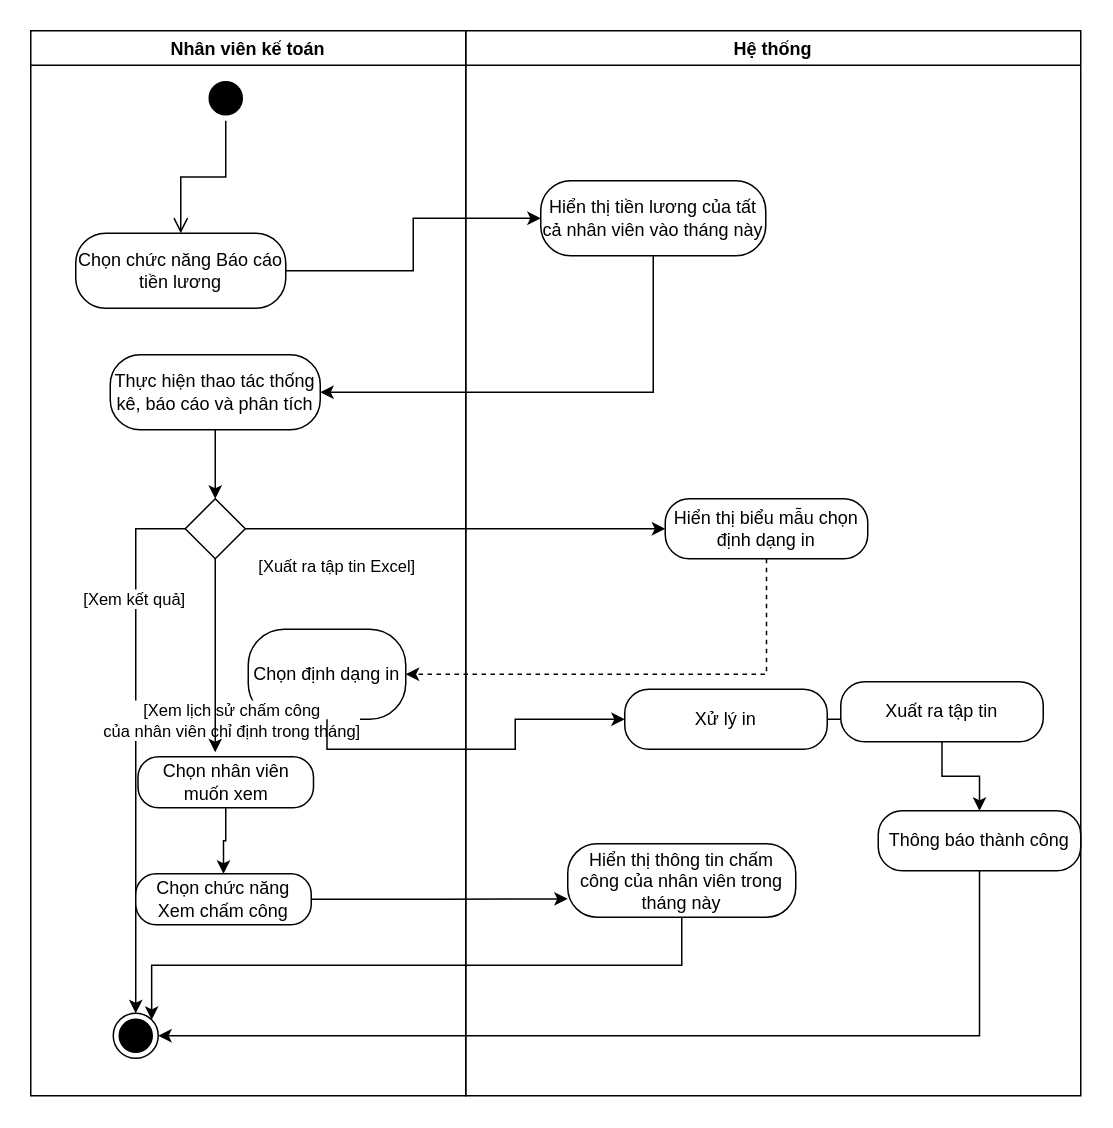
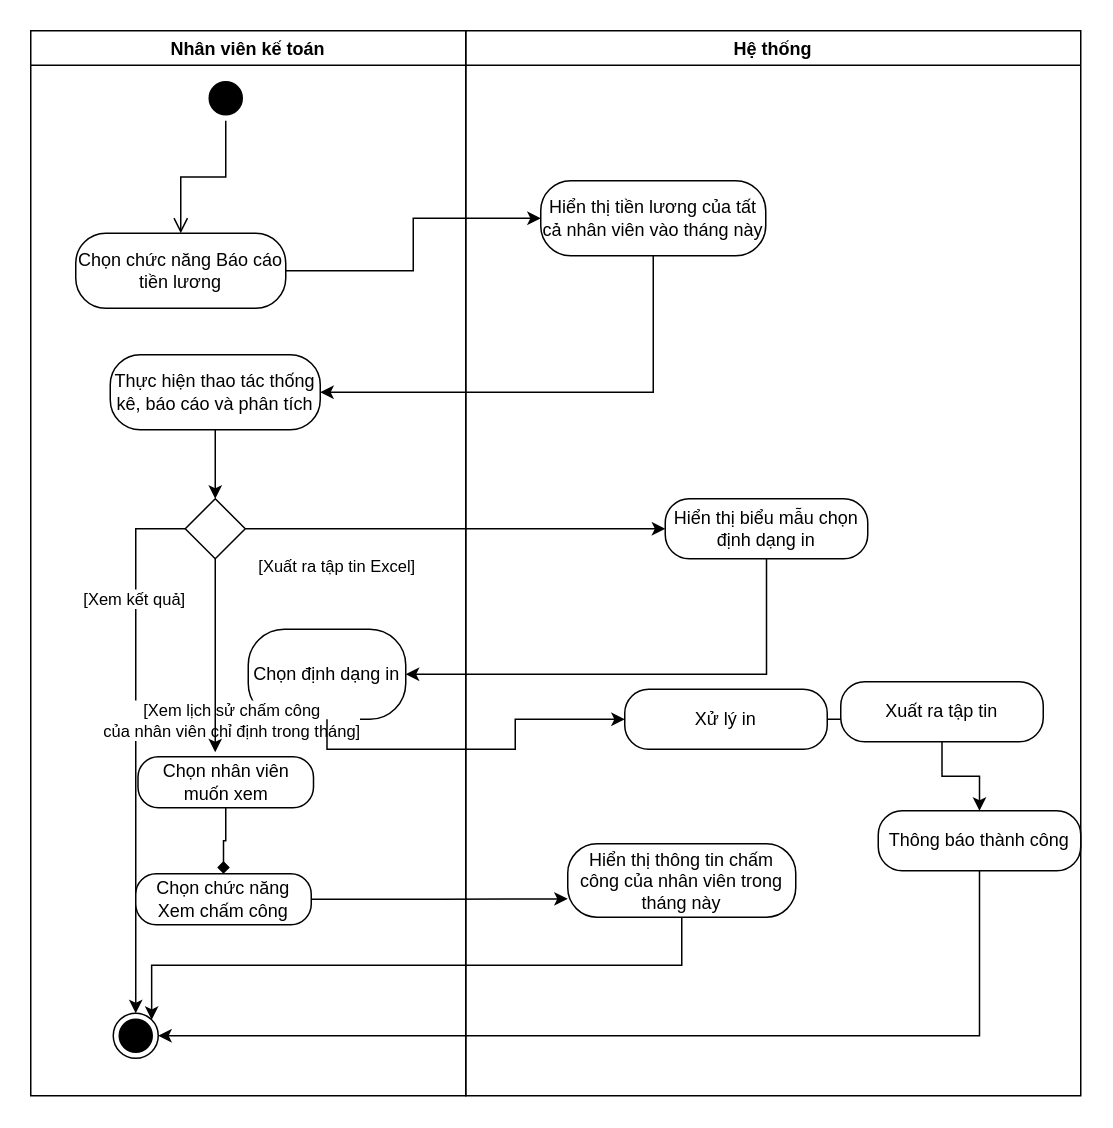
edge "Hiển thị biểu mẫu chọn định dạng in" -> "Chọn định dạng in": style dashed -> solid
edge "Chọn nhân viên muốn xem" -> "Chọn chức năng Xem chấm công": arrowhead classic -> diamond
